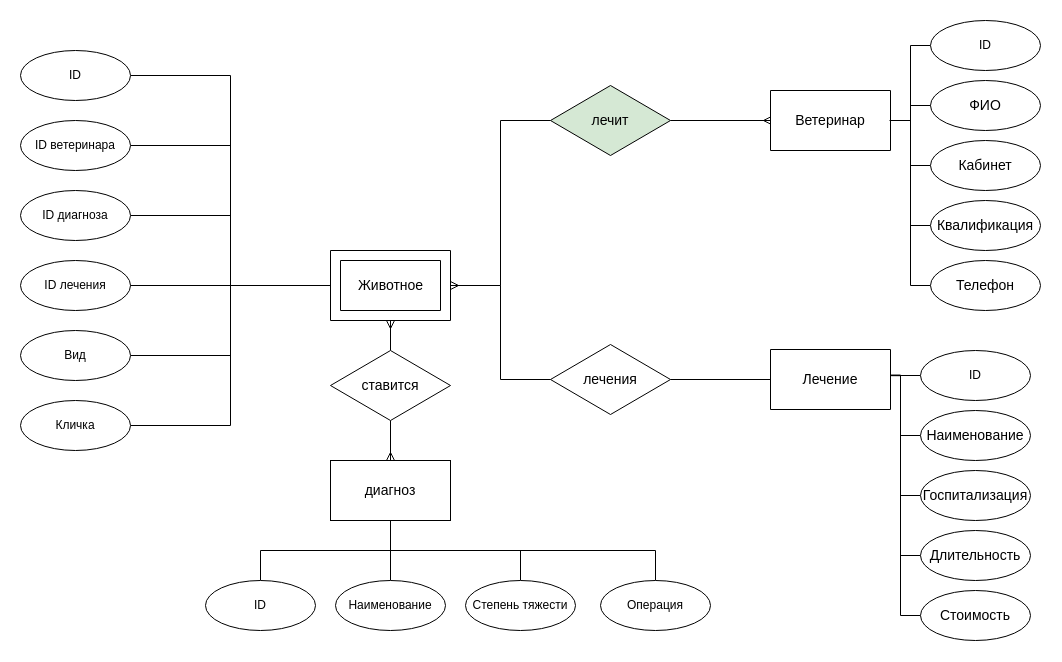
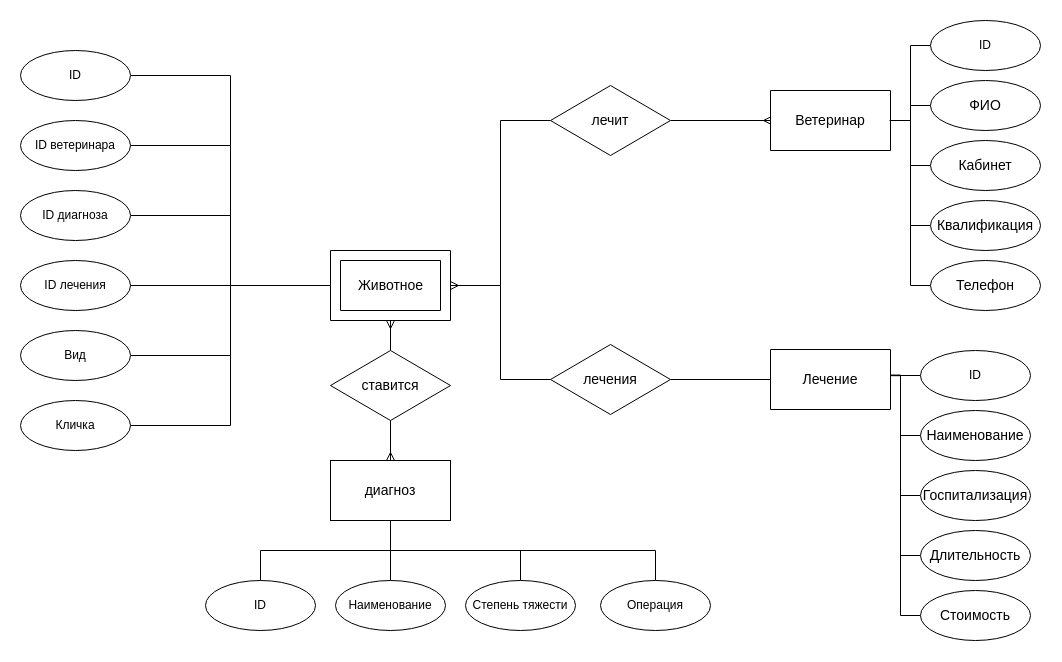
node "лечит": fillcolor #d5e8d4 -> #ffffff
